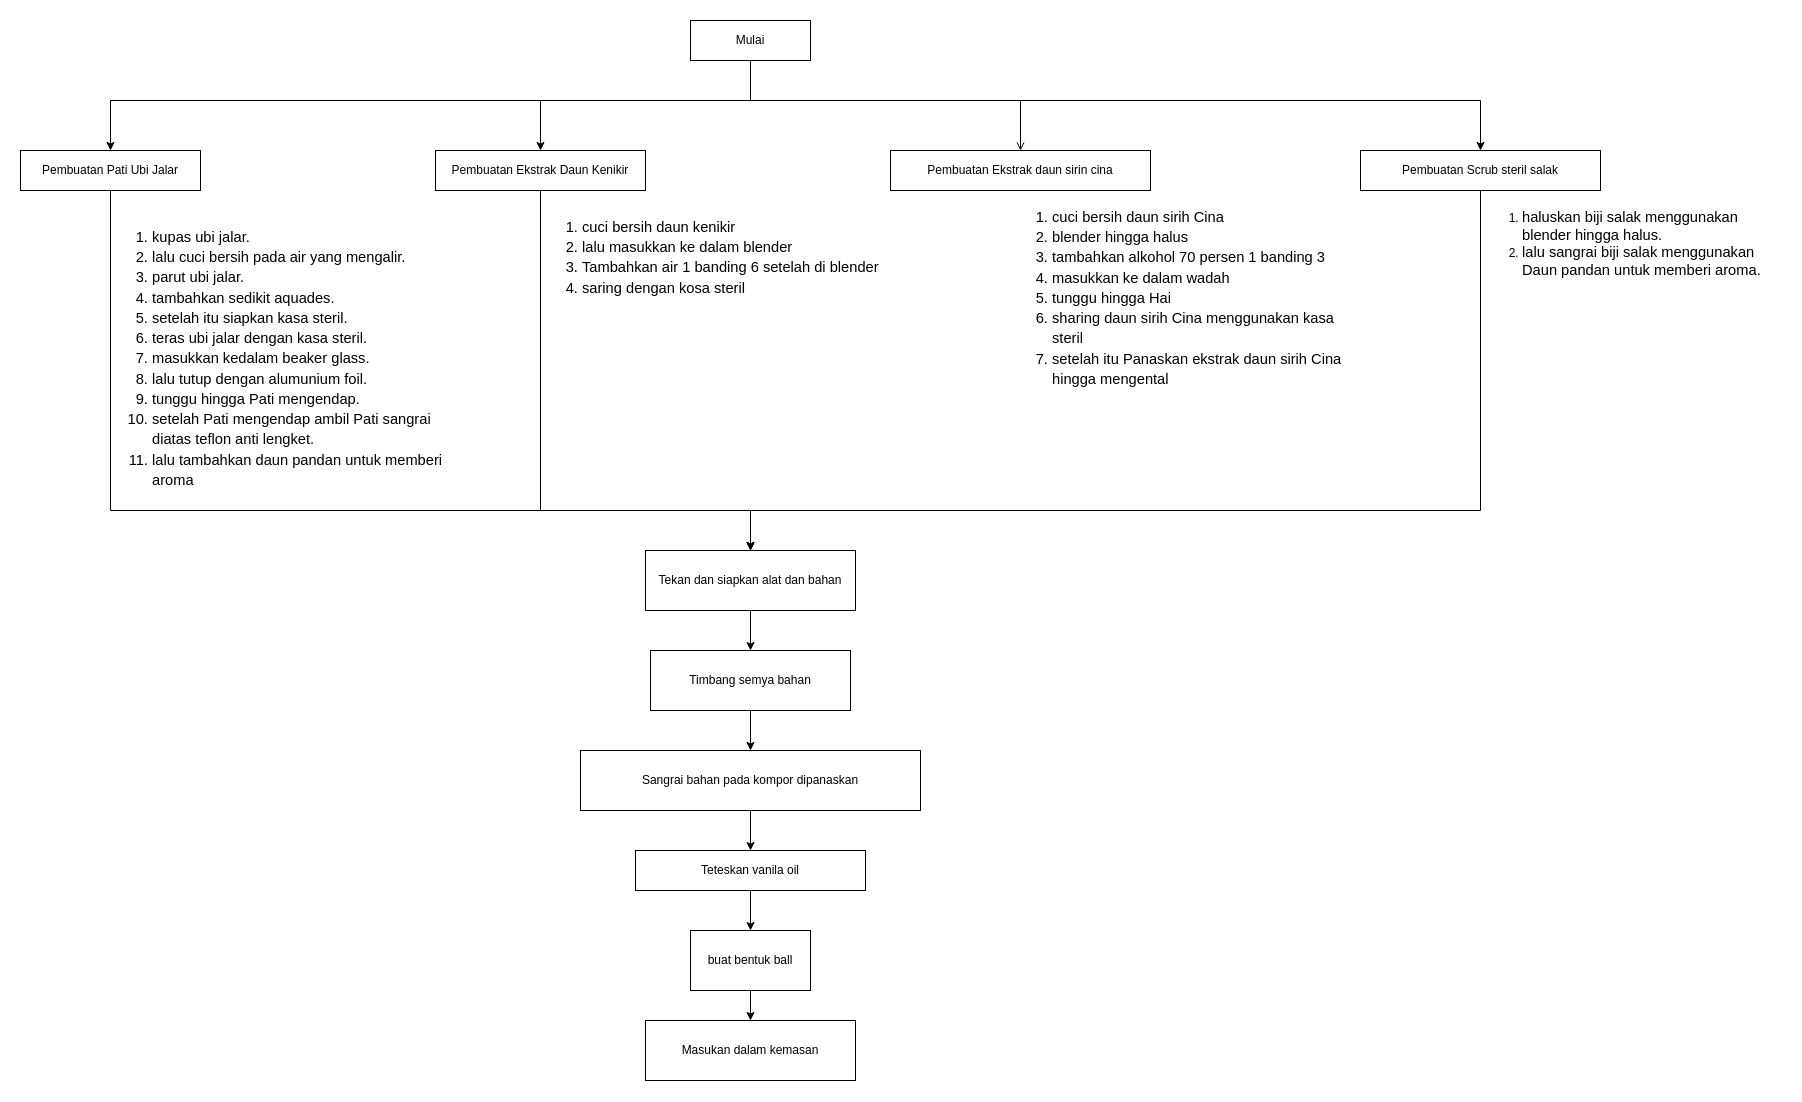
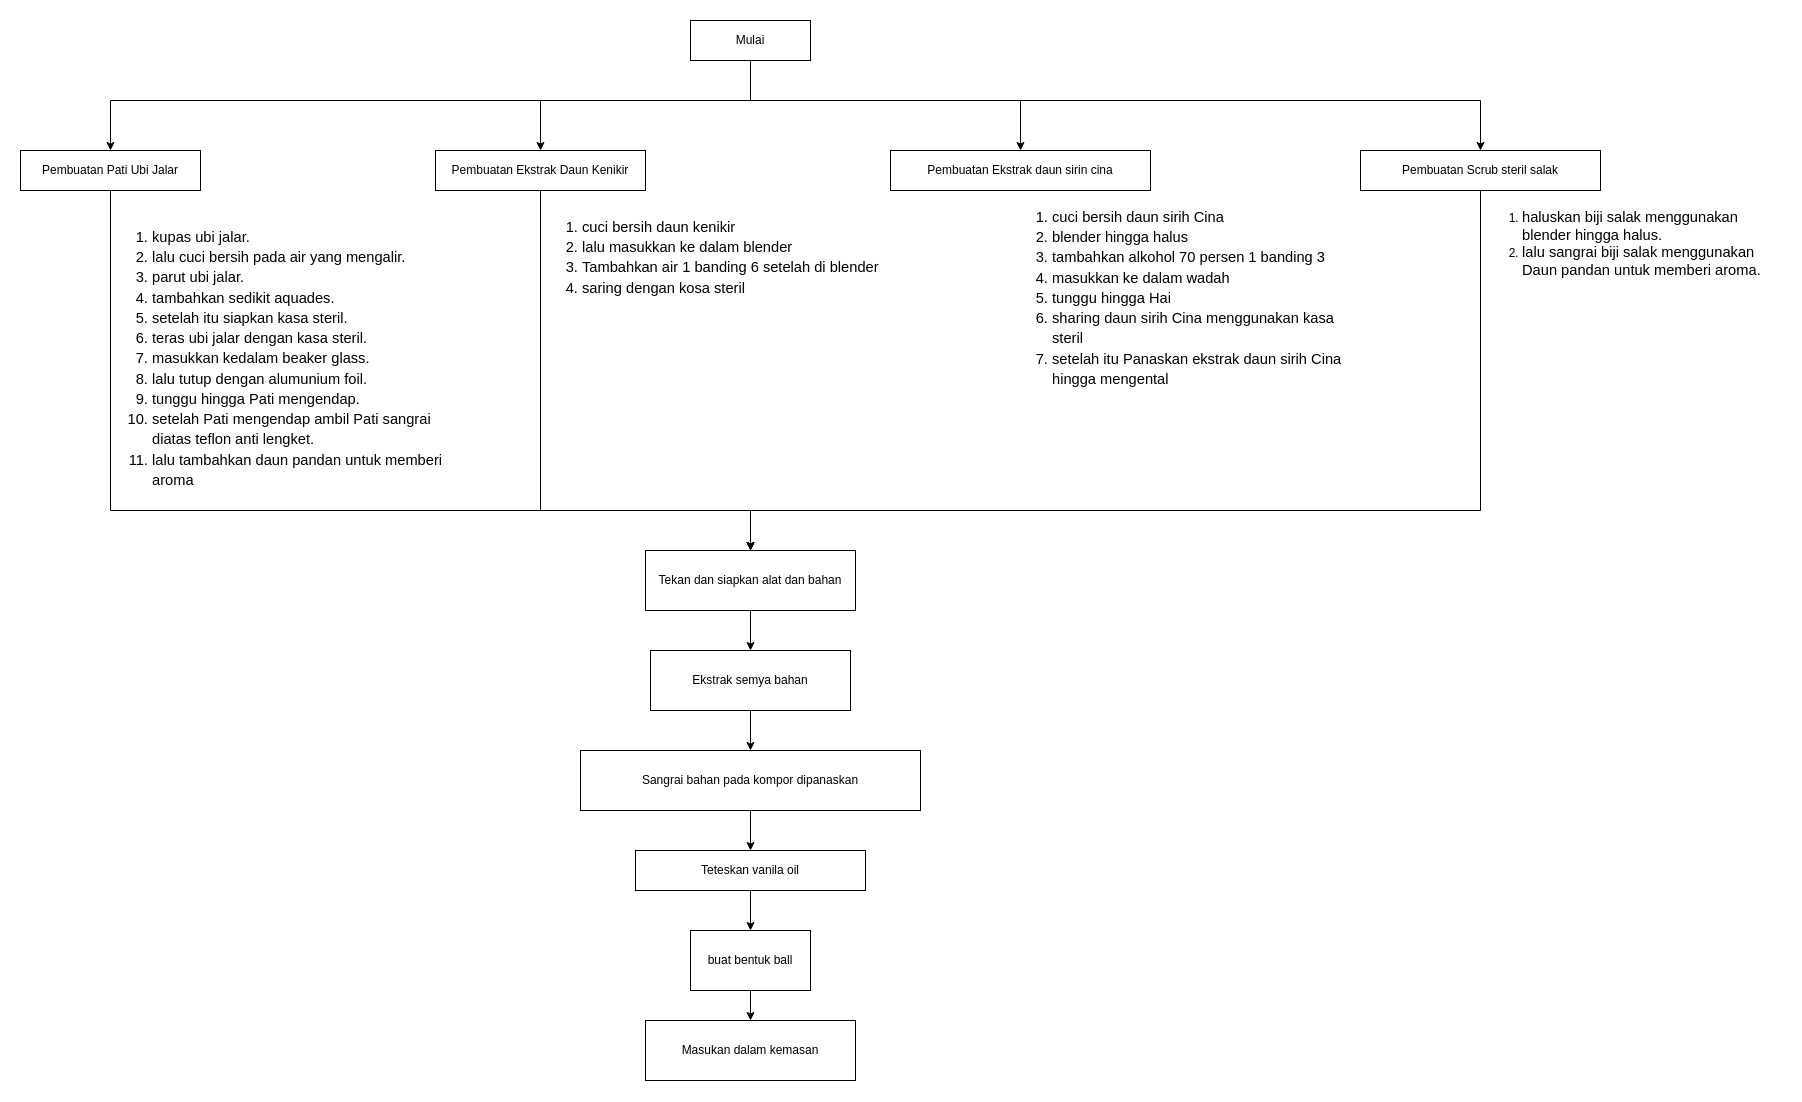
edge "Mulai" -> "Pembuatan Ekstrak daun sirin cina": arrowhead open -> classic
node "Timbang semya bahan": label "Timbang semya bahan" -> "Ekstrak semya bahan"
